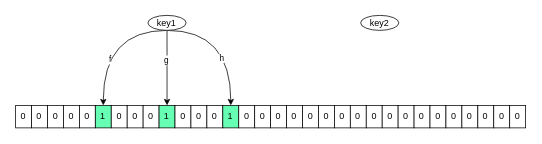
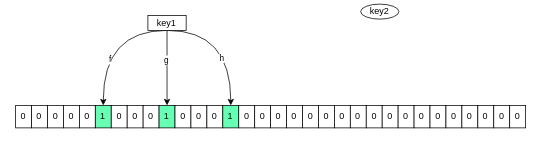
node "key1": shape ellipse -> rectangle
node "key2": moved (380, 23) -> (380, 12)
